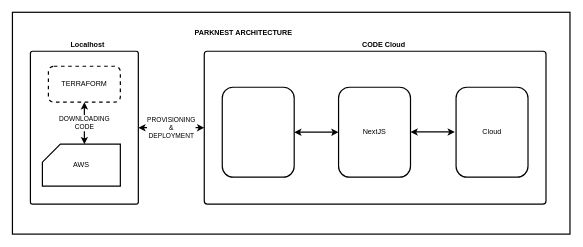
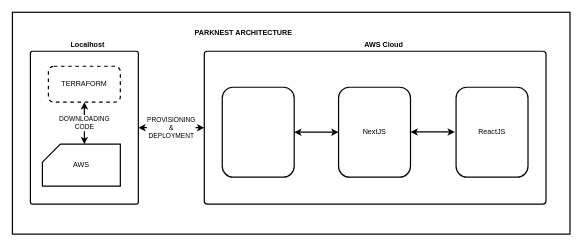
node "CODE Cloud": label "CODE Cloud" -> "AWS Cloud"
node "Cloud": label "Cloud" -> "ReactJS"
